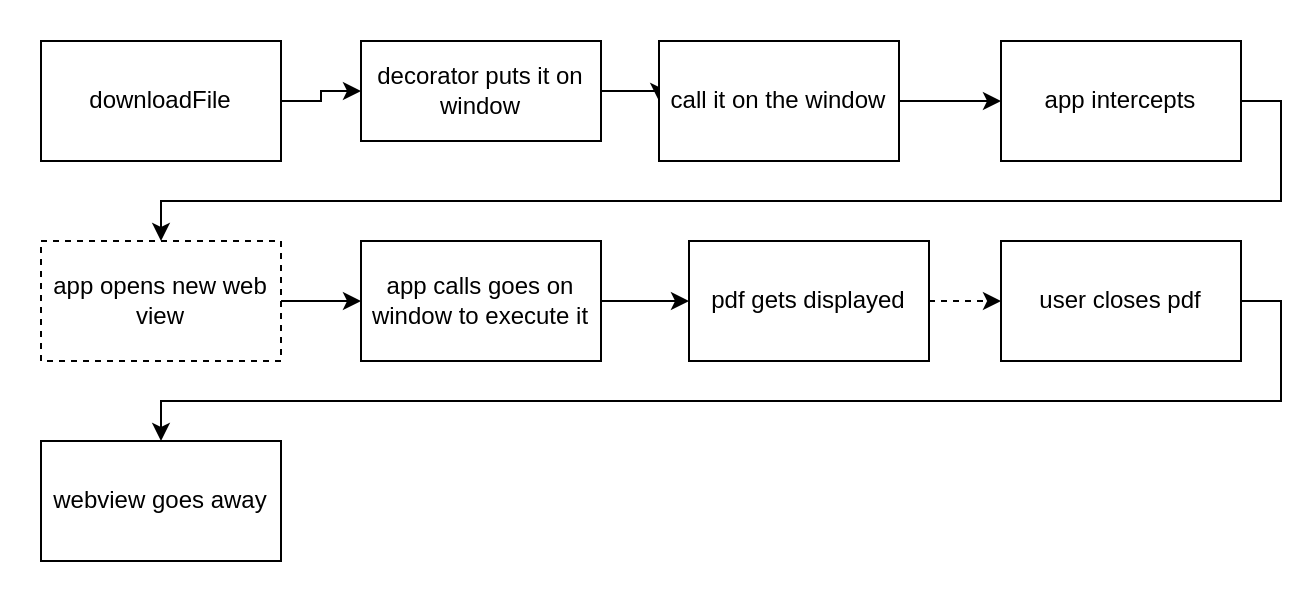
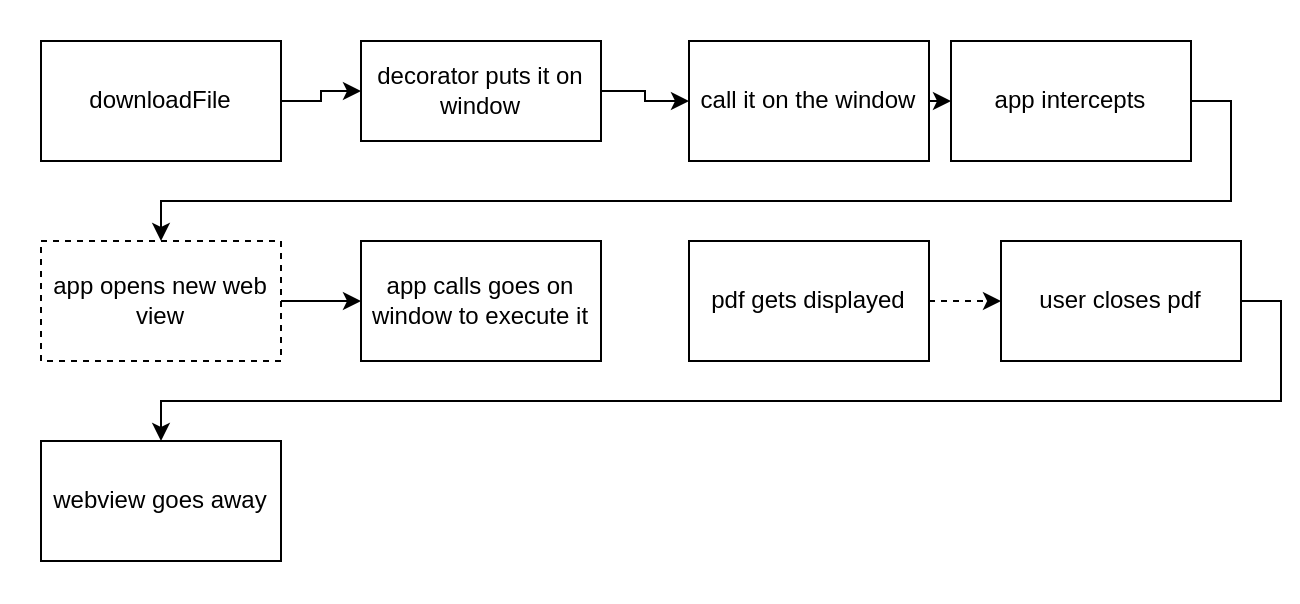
node "call it on the window": moved (779, 101) -> (809, 101)
node "app intercepts": moved (1121, 101) -> (1071, 101)
edge "app calls goes on window to execute it" -> "pdf gets displayed": removed
